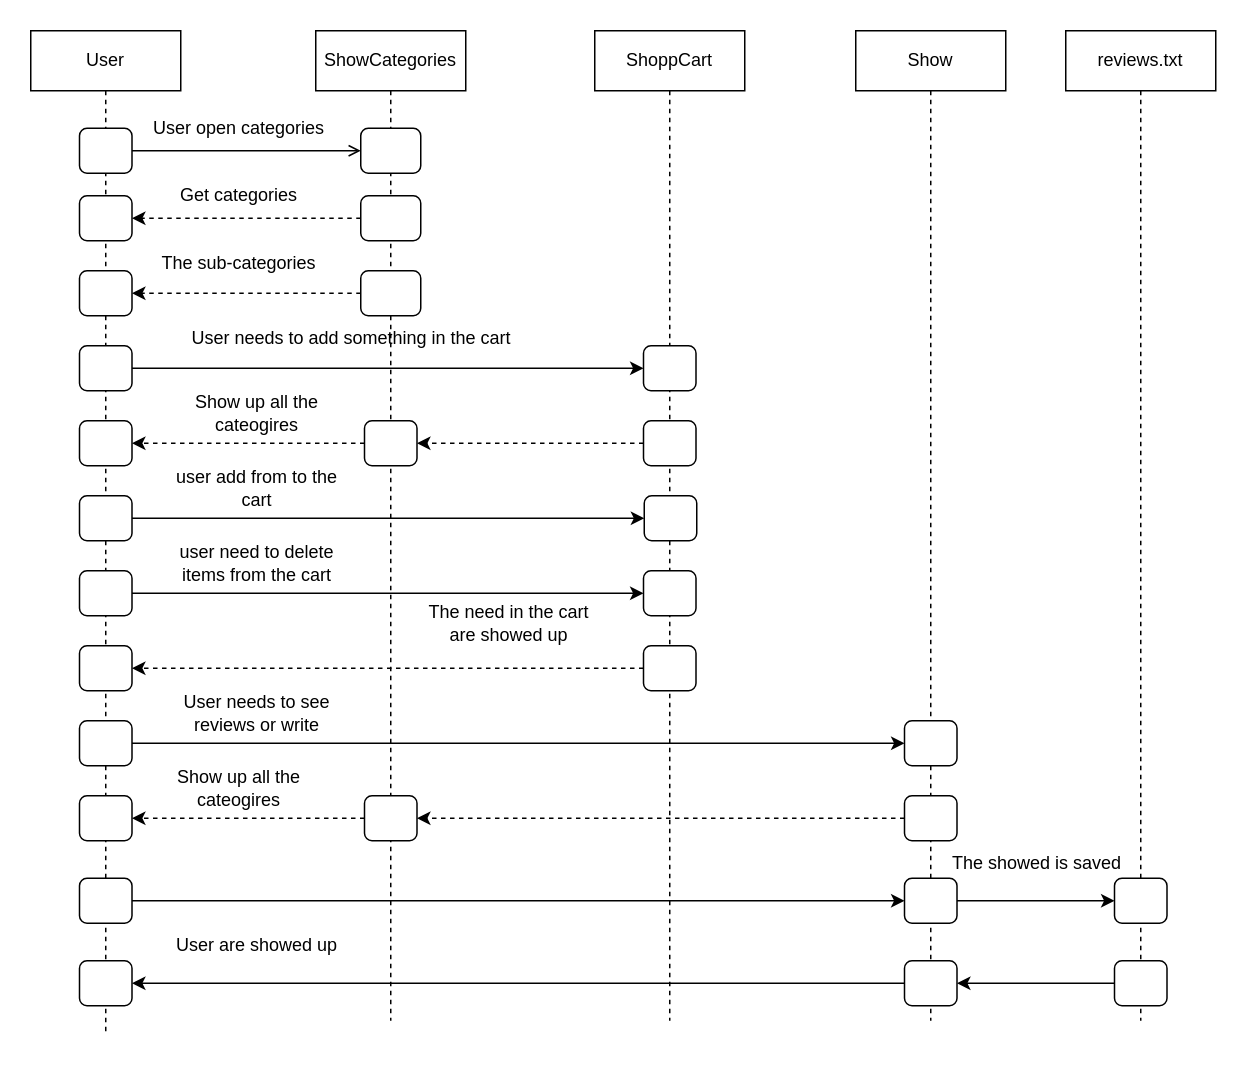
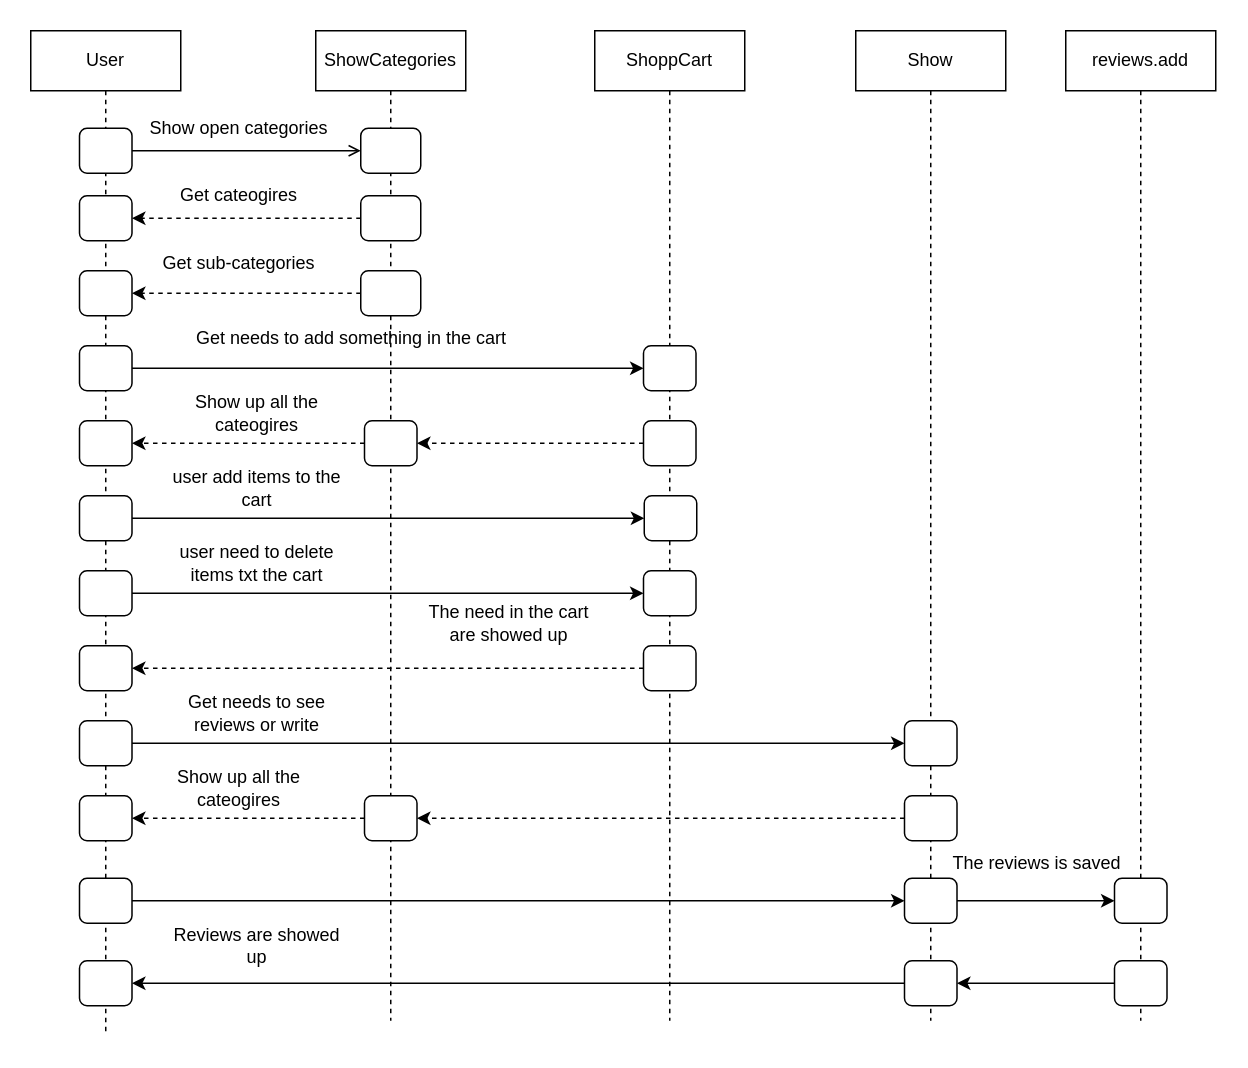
node "reviews.txt": label "reviews.txt" -> "reviews.add"
node "User open categories": label "User open categories" -> "Show open categories"
node "Get categories": label "Get categories" -> "Get cateogires"
node "The sub-categories": label "The sub-categories" -> "Get sub-categories"
node "User needs to add something in the cart": label "User needs to add something in the cart" -> "Get needs to add something in the cart"
node "user add from to the cart": label "user add from to the cart" -> "user add items to the cart"
node "user need to delete items from the cart": label "user need to delete items from the cart" -> "user need to delete items txt the cart"
node "User needs to see reviews or write": label "User needs to see reviews or write" -> "Get needs to see reviews or write"
node "The showed is saved": label "The showed is saved" -> "The reviews is saved"
node "User are showed up": label "User are showed up" -> "Reviews are showed up"
